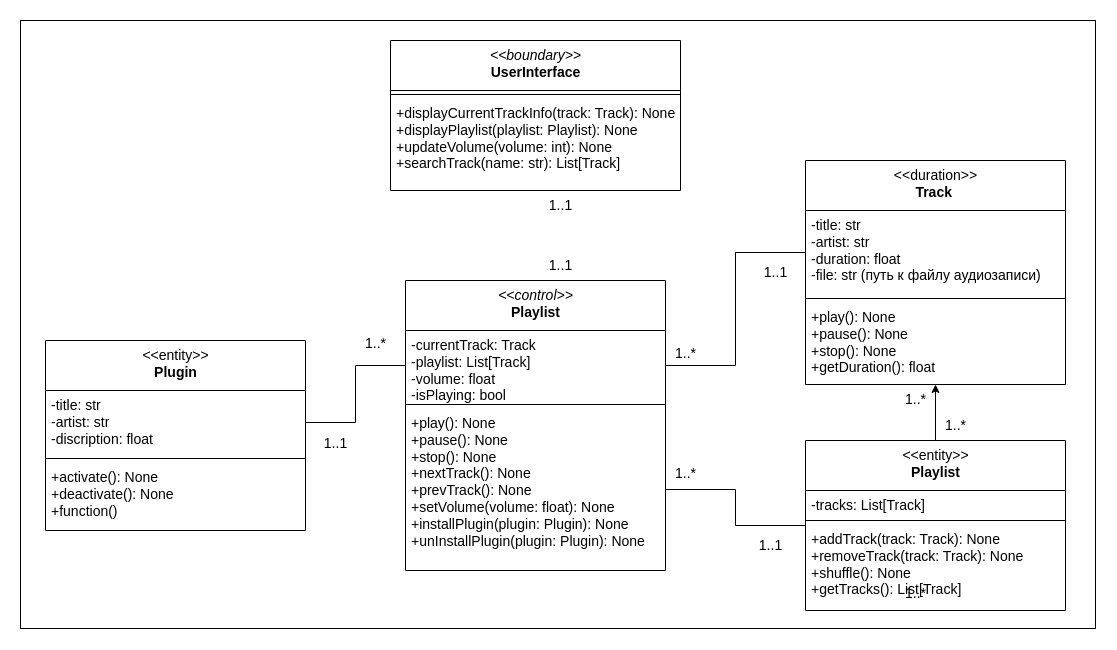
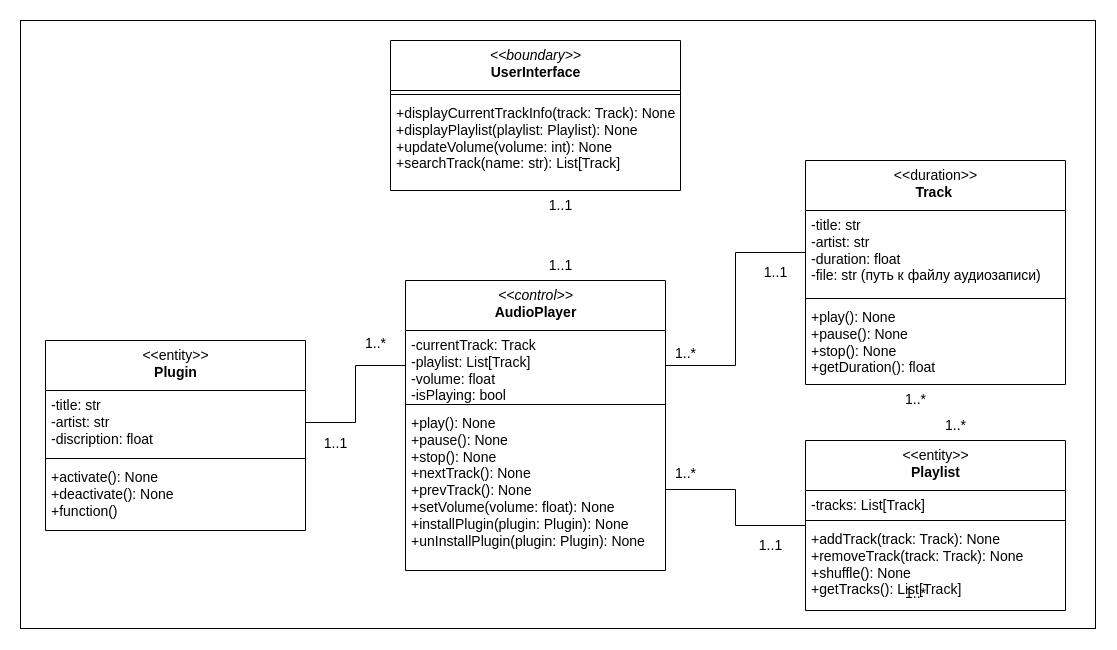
node "<<control>> Playlist": label "<<control>> Playlist" -> "<<control>> AudioPlayer"
edge "<<entity>> Playlist" -> "<<duration>> Track": removed
